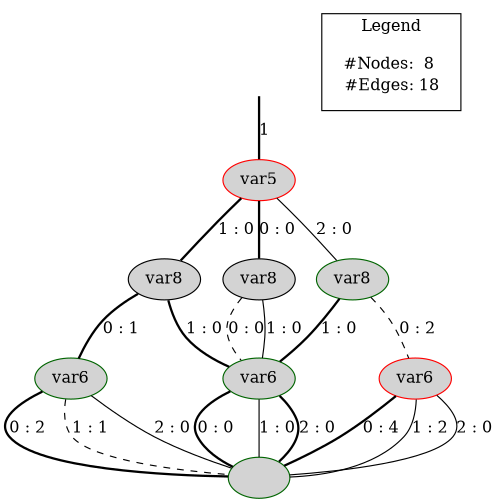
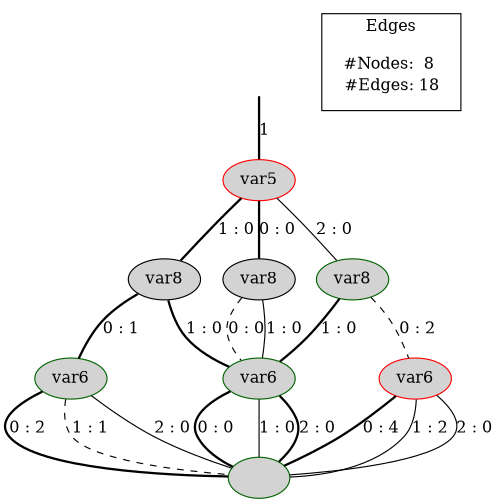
cluster "Legend": label "Legend" -> "Edges"
